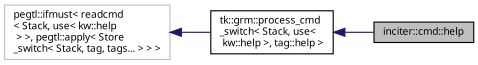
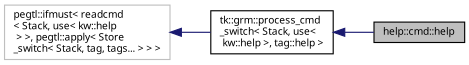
node "inciter::cmd::help": label "inciter::cmd::help" -> "help::cmd::help"
